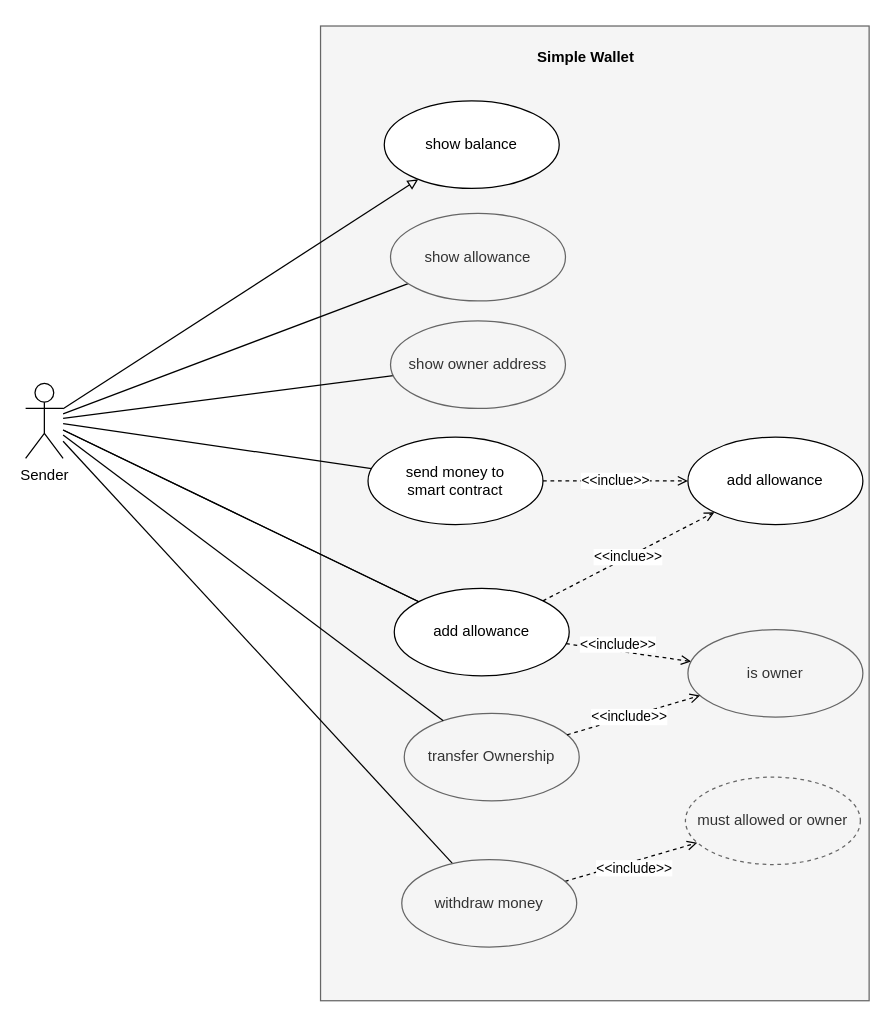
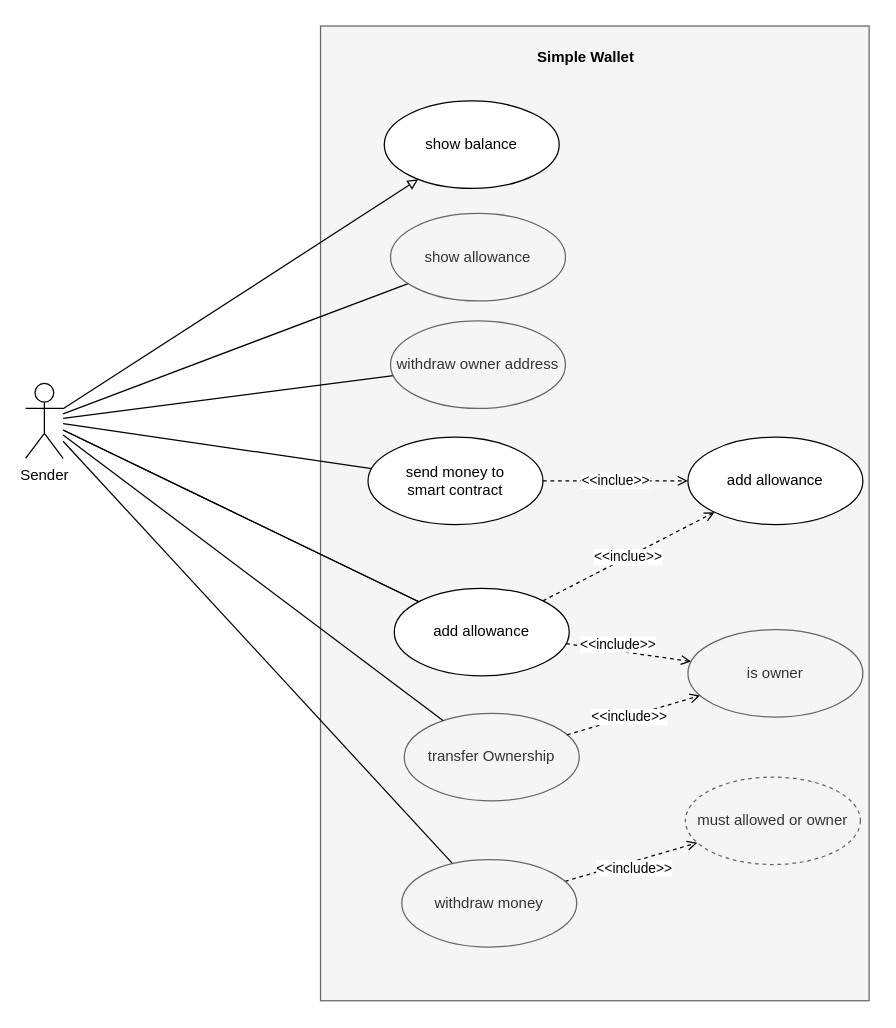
node "show owner address": label "show owner address" -> "withdraw owner address"
